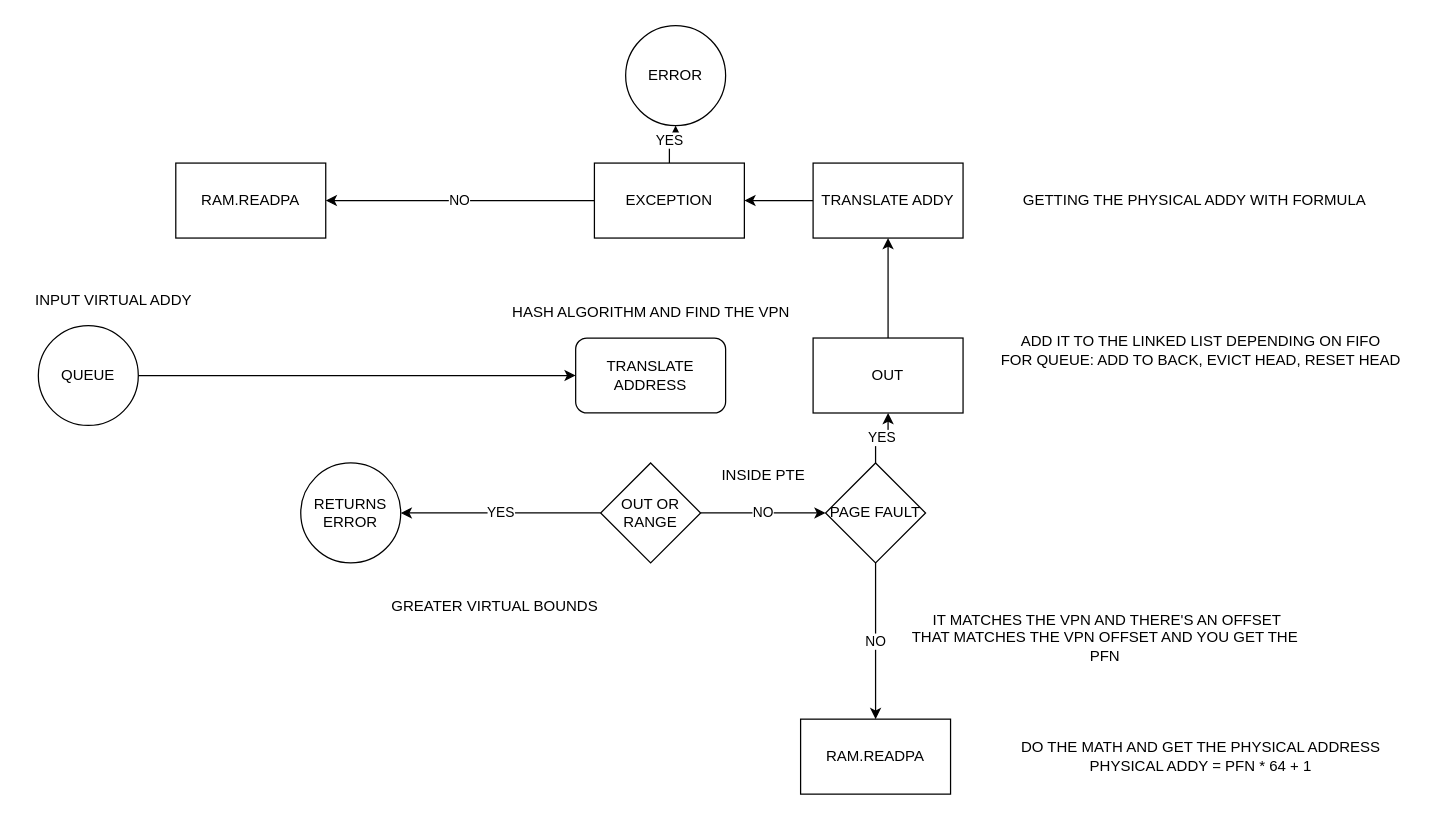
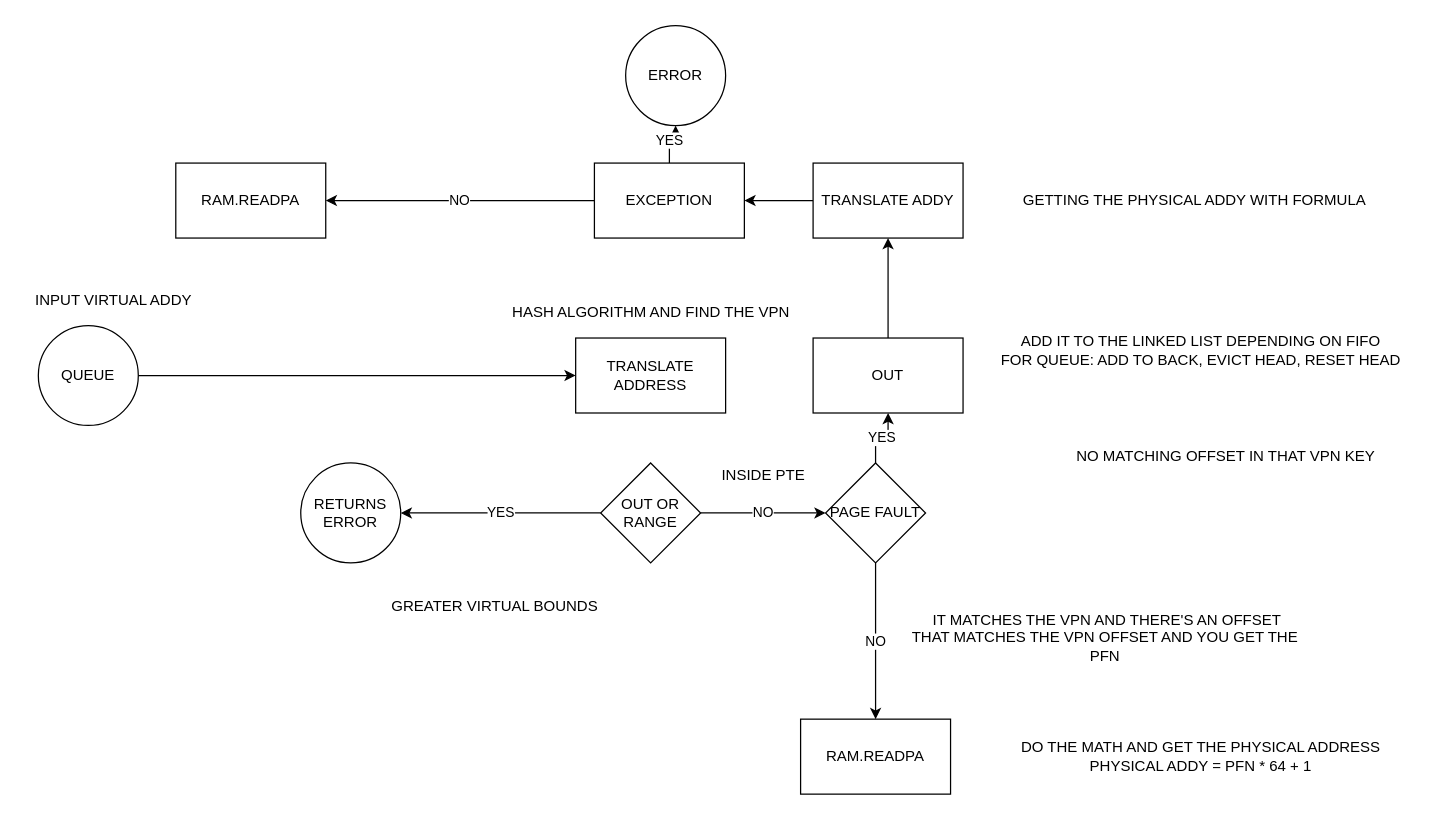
node "TRANSLATE ADDRESS": shape rounded rectangle -> rectangle
node "NO MATCHING OFFSET IN THAT VPN KEY": added
